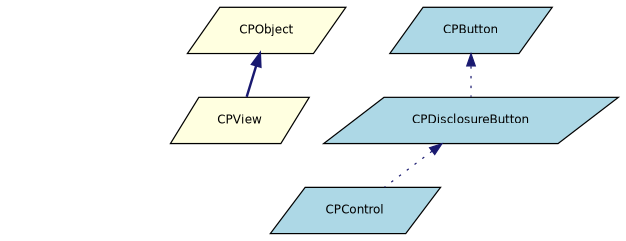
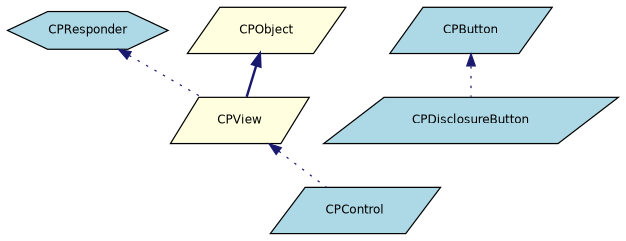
node "CPResponder": added
edge "CPControl" -> "CPDisclosureButton": now "CPControl" -> "CPView"
